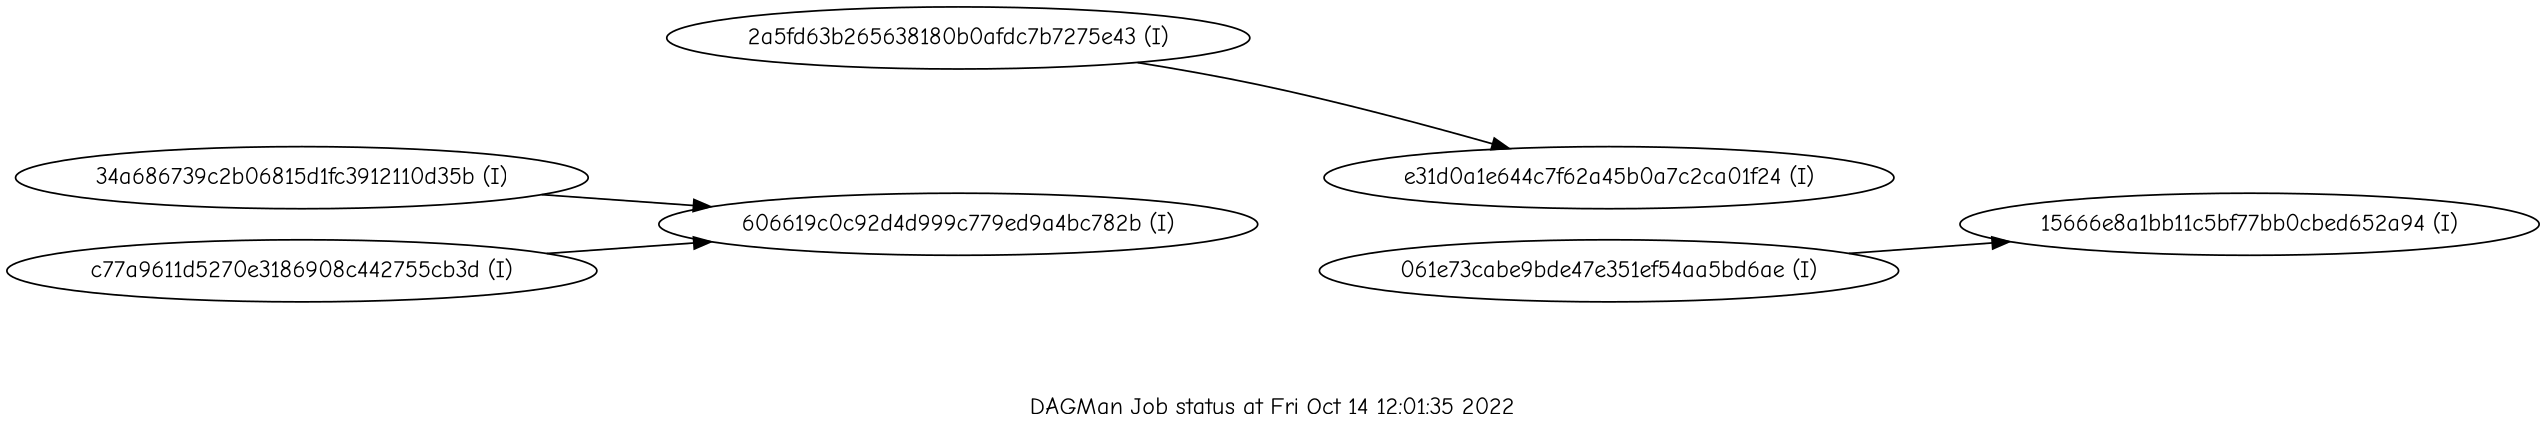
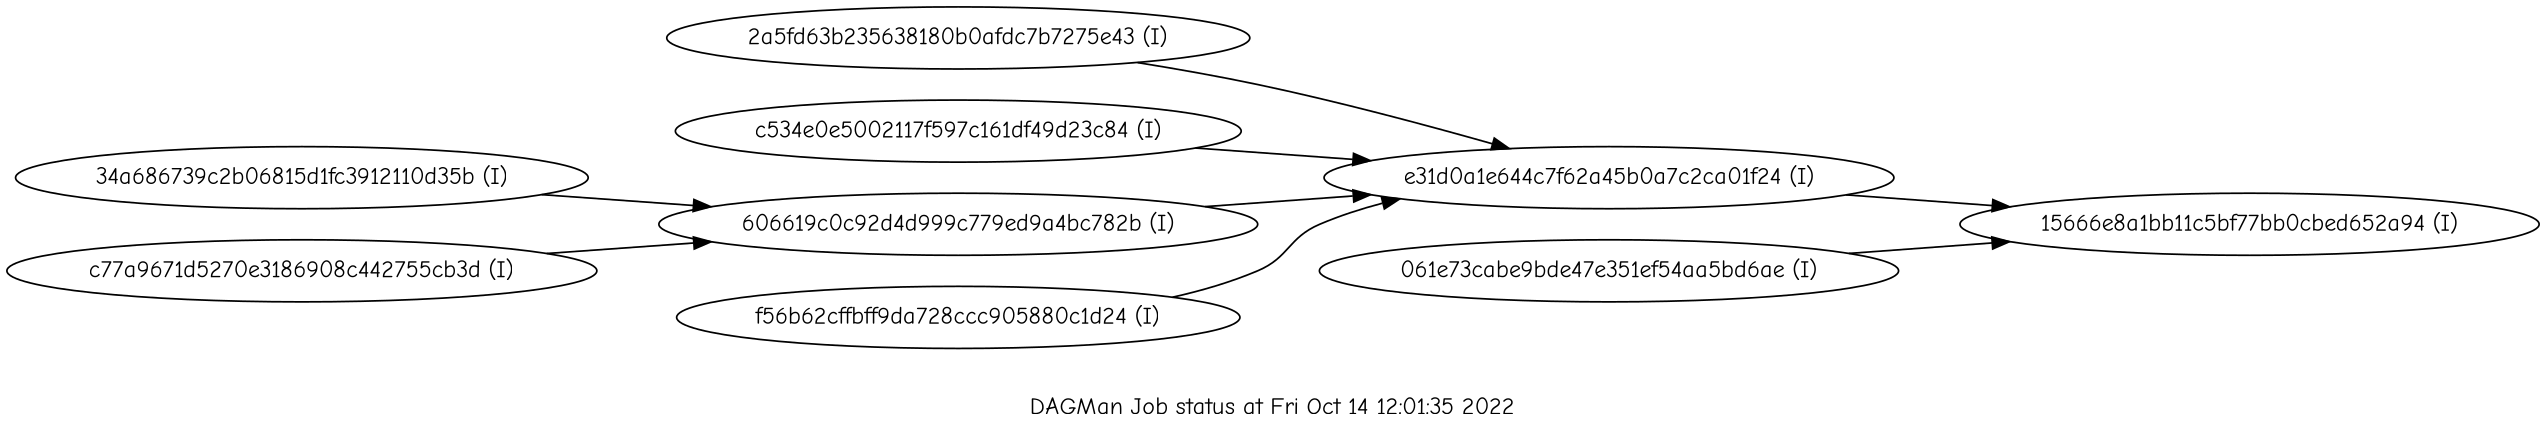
node "2a5fd63b265638180b0afdc7b7275e43 (I)": label "2a5fd63b265638180b0afdc7b7275e43 (I)" -> "2a5fd63b235638180b0afdc7b7275e43 (I)"
node "c534e0e5002117f597c161df49d23c84 (I)": added
edge "e31d0a1e644c7f62a45b0a7c2ca01f24 (I)" -> "15666e8a1bb11c5bf77bb0cbed652a94 (I)": added
edge "606619c0c92d4d999c779ed9a4bc782b (I)" -> "e31d0a1e644c7f62a45b0a7c2ca01f24 (I)": added
node "c77a9611d5270e3186908c442755cb3d (I)": label "c77a9611d5270e3186908c442755cb3d (I)" -> "c77a9671d5270e3186908c442755cb3d (I)"
node "f56b62cffbff9da728ccc905880c1d24 (I)": added
